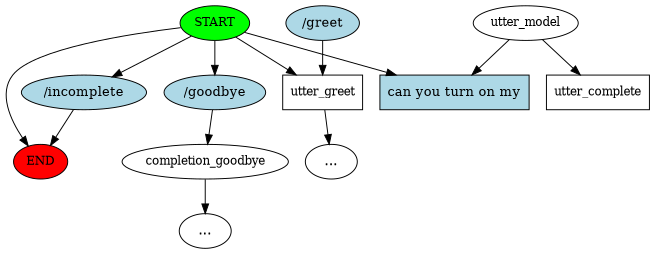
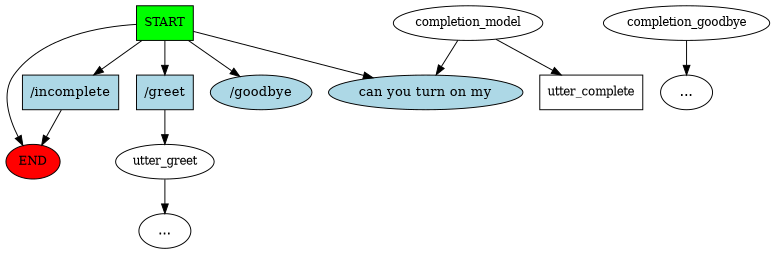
node "START": shape ellipse -> box
node "/greet": shape ellipse -> box
node "utter_model": label "utter_model" -> "completion_model"
edge "START" -> "utter_greet": now "START" -> "/greet"
node "/incomplete": shape ellipse -> box
node "utter_greet": shape box -> ellipse
node "can you turn on my": shape box -> ellipse
edge "/goodbye" -> "completion_goodbye": removed
